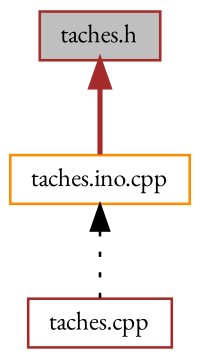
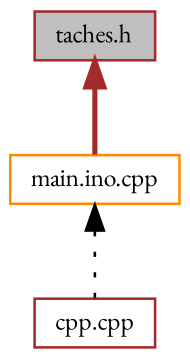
node "taches.ino.cpp": label "taches.ino.cpp" -> "main.ino.cpp"
node "taches.cpp": label "taches.cpp" -> "cpp.cpp"
